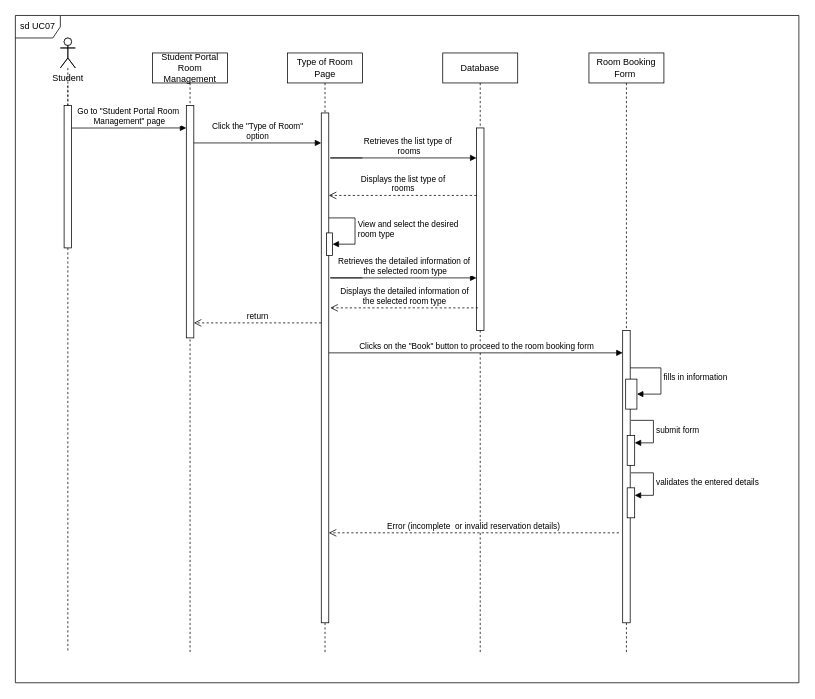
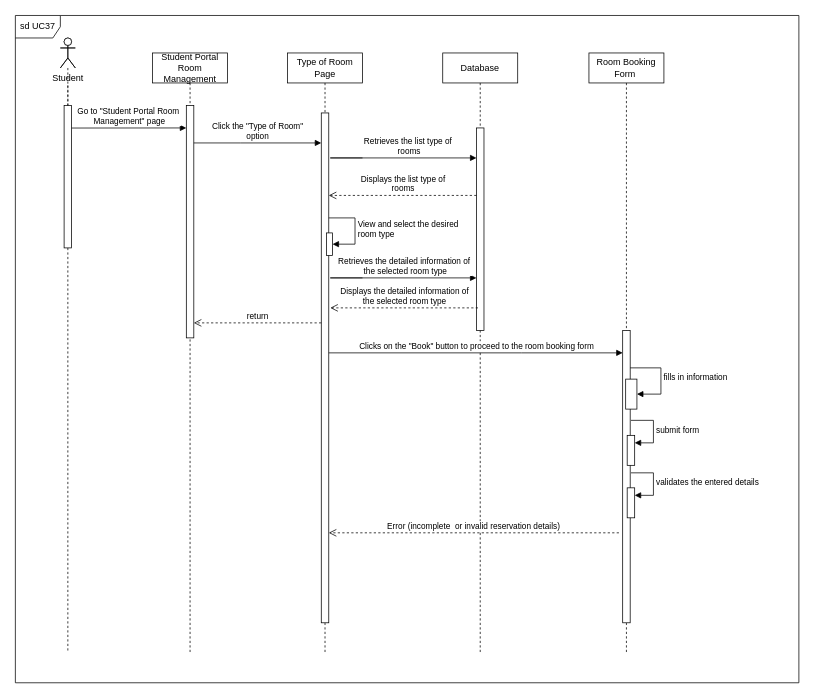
node "sd UC07": label "sd UC07" -> "sd UC37"
